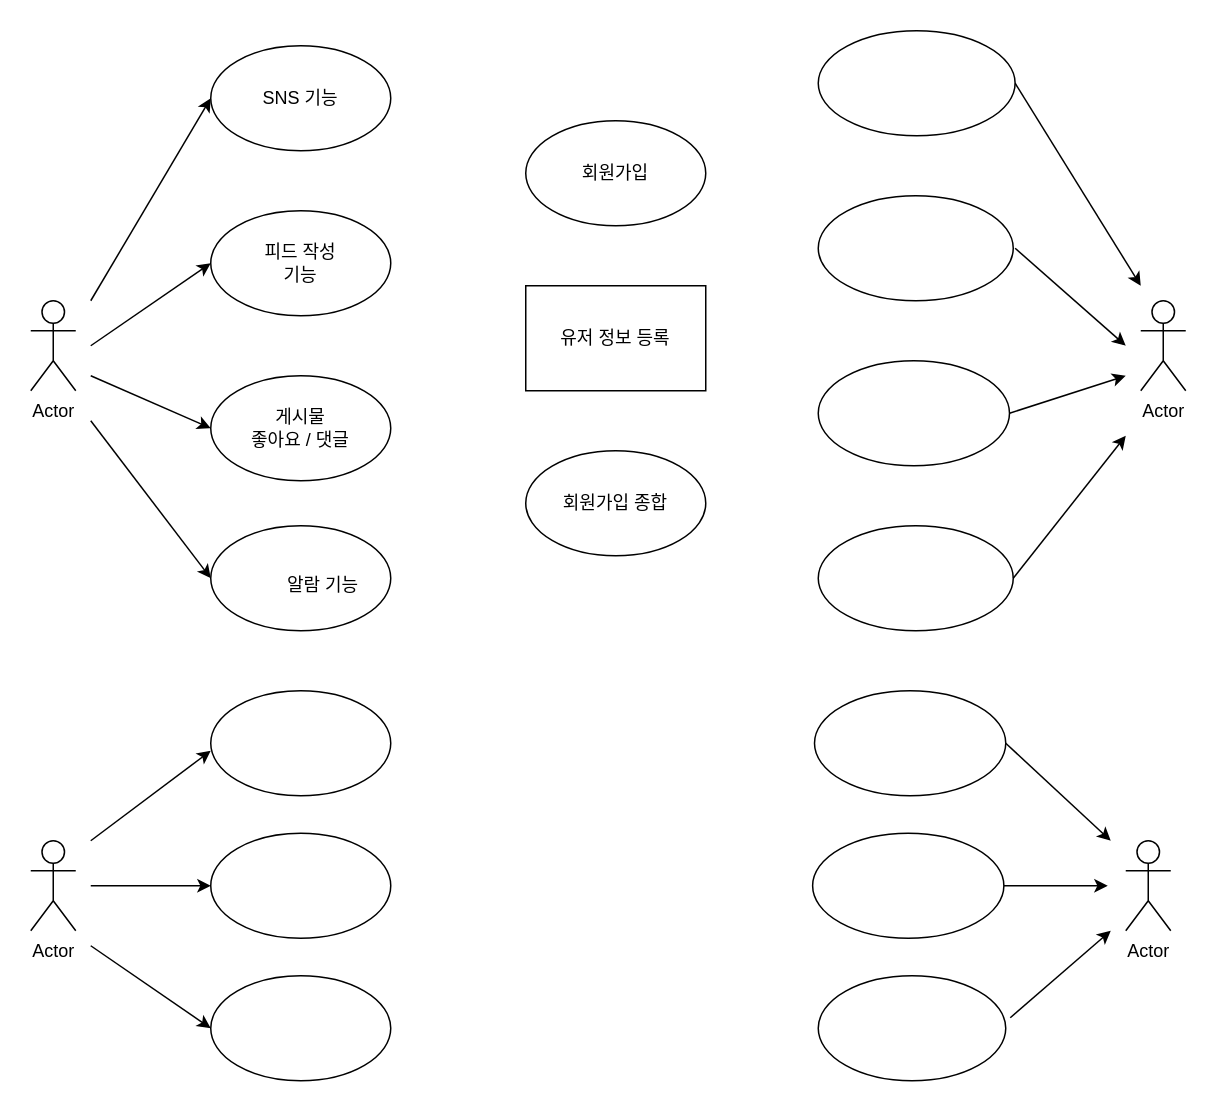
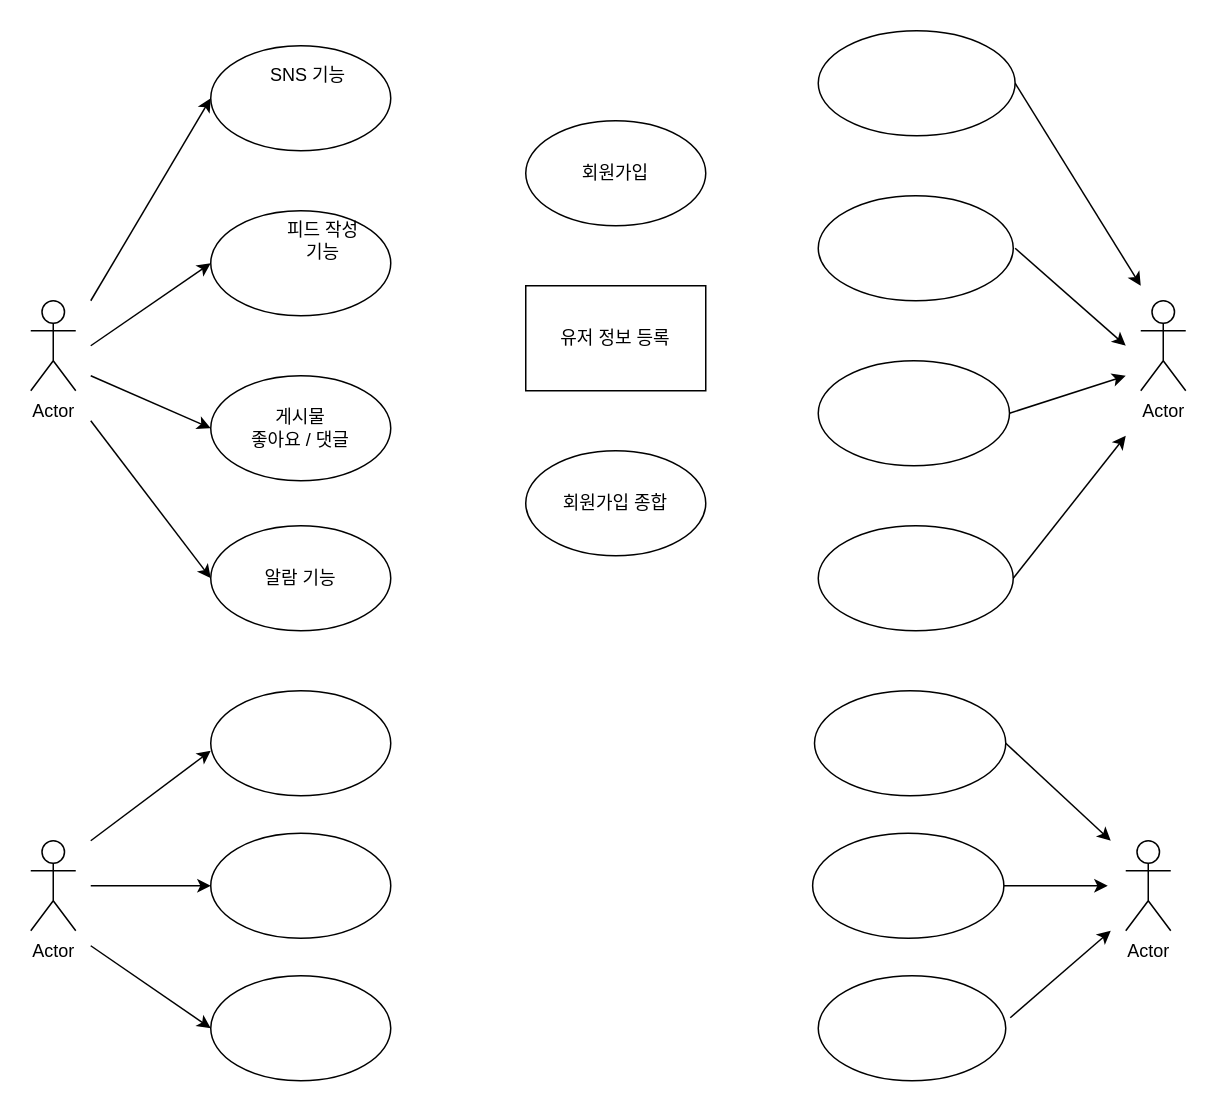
node "SNS 기능": moved (301, 98) -> (308, 76)
node "피드 작성 기능": moved (301, 263) -> (323, 241)
node "알람 기능": moved (323, 586) -> (301, 578)
